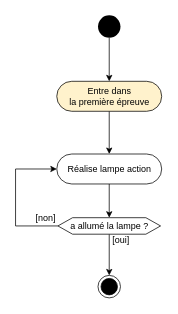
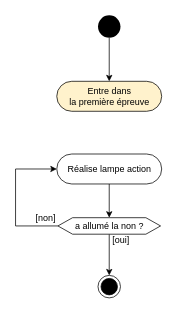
edge "Entre dans la première épreuve" -> "Réalise lampe action": removed
node "a allumé la lampe ?": label "a allumé la lampe ?" -> "a allumé la non ?"
